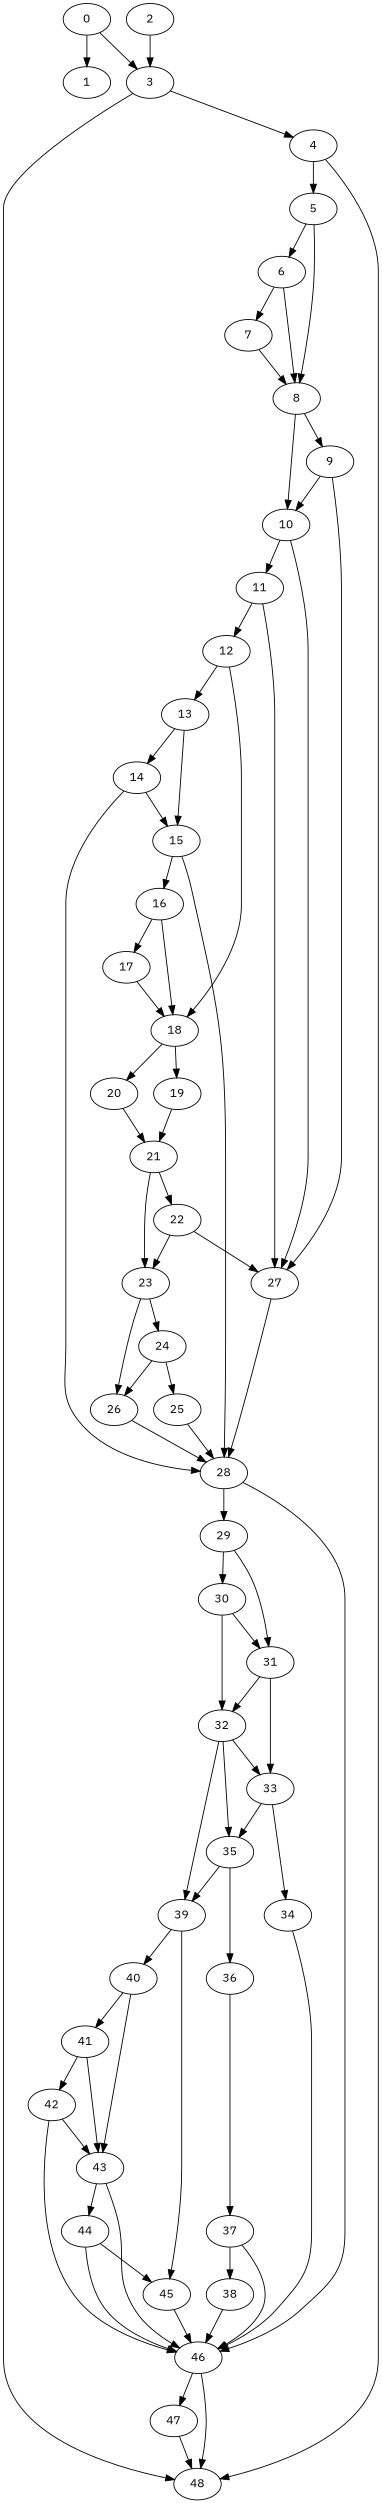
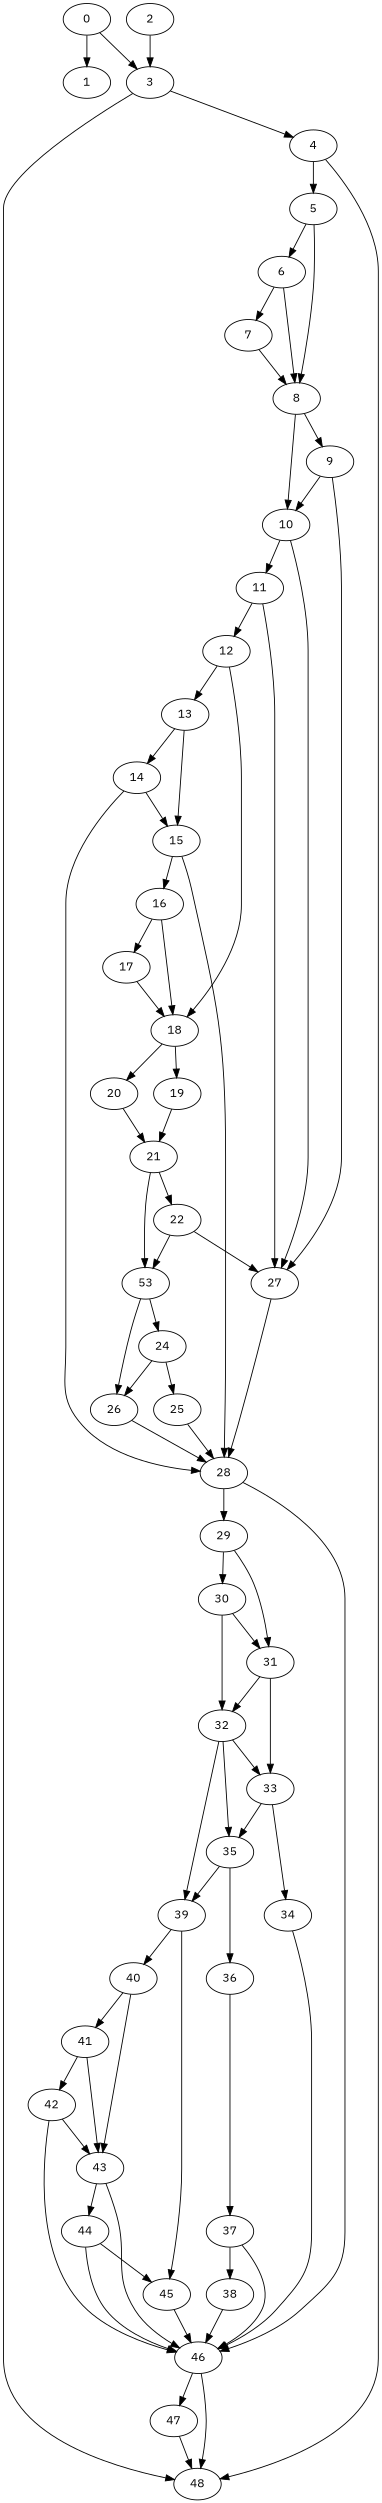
node "23": label "23" -> "53"
